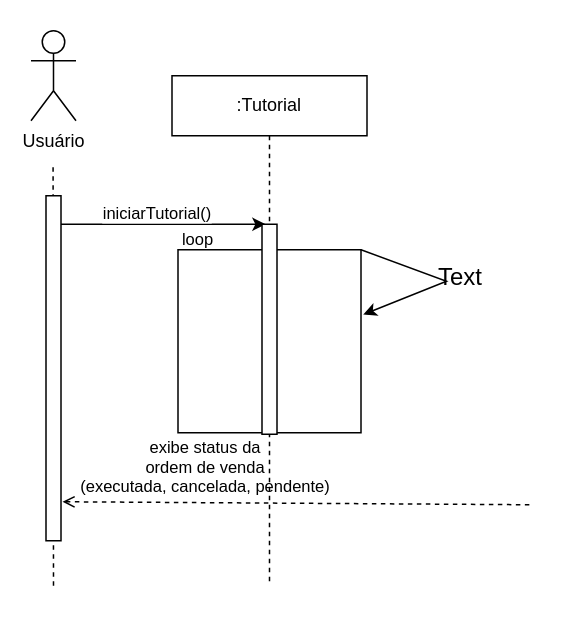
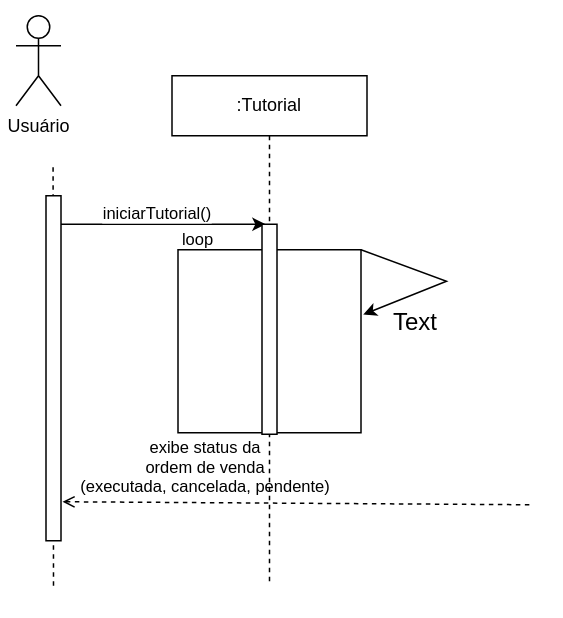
node "Usuário": moved (53, 76) -> (38, 61)
node "Text": moved (460, 277) -> (415, 322)
